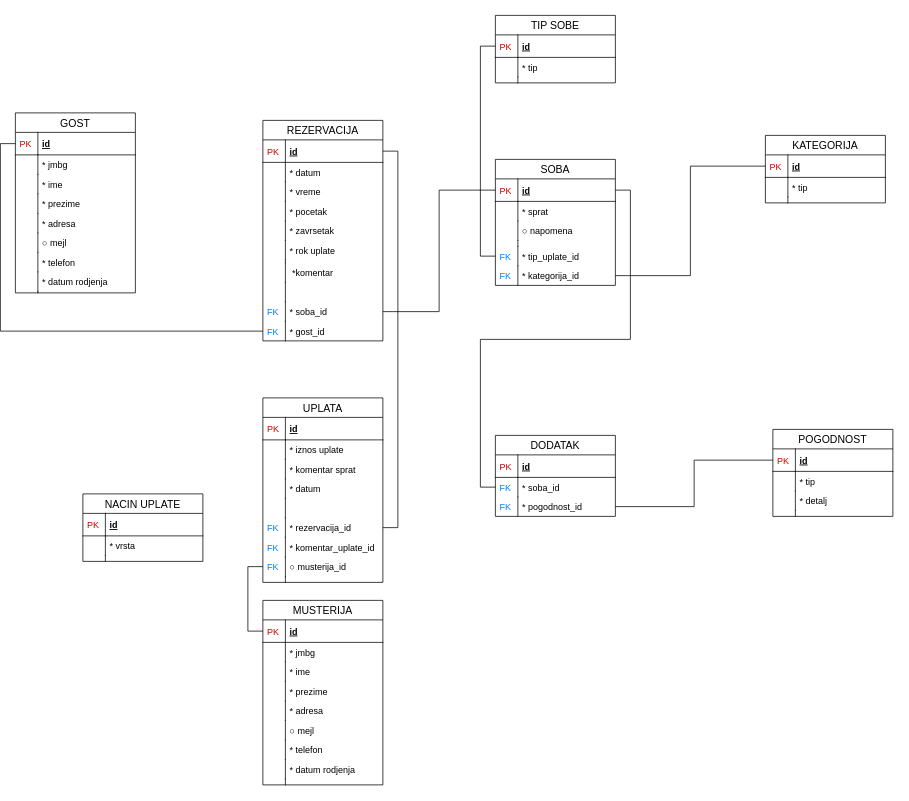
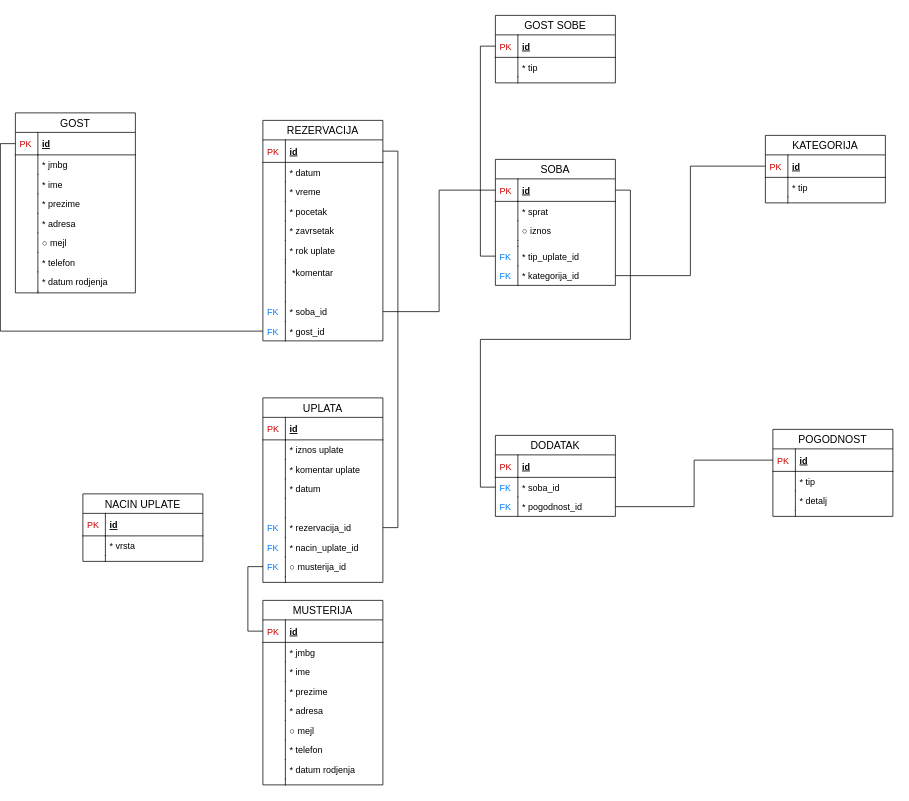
node "TIP SOBE": label "TIP SOBE" -> "GOST SOBE"
node "○ napomena": label "○ napomena" -> "○ iznos"
node "* komentar sprat": label "* komentar sprat" -> "* komentar uplate"
node "* komentar_uplate_id": label "* komentar_uplate_id" -> "* nacin_uplate_id"
